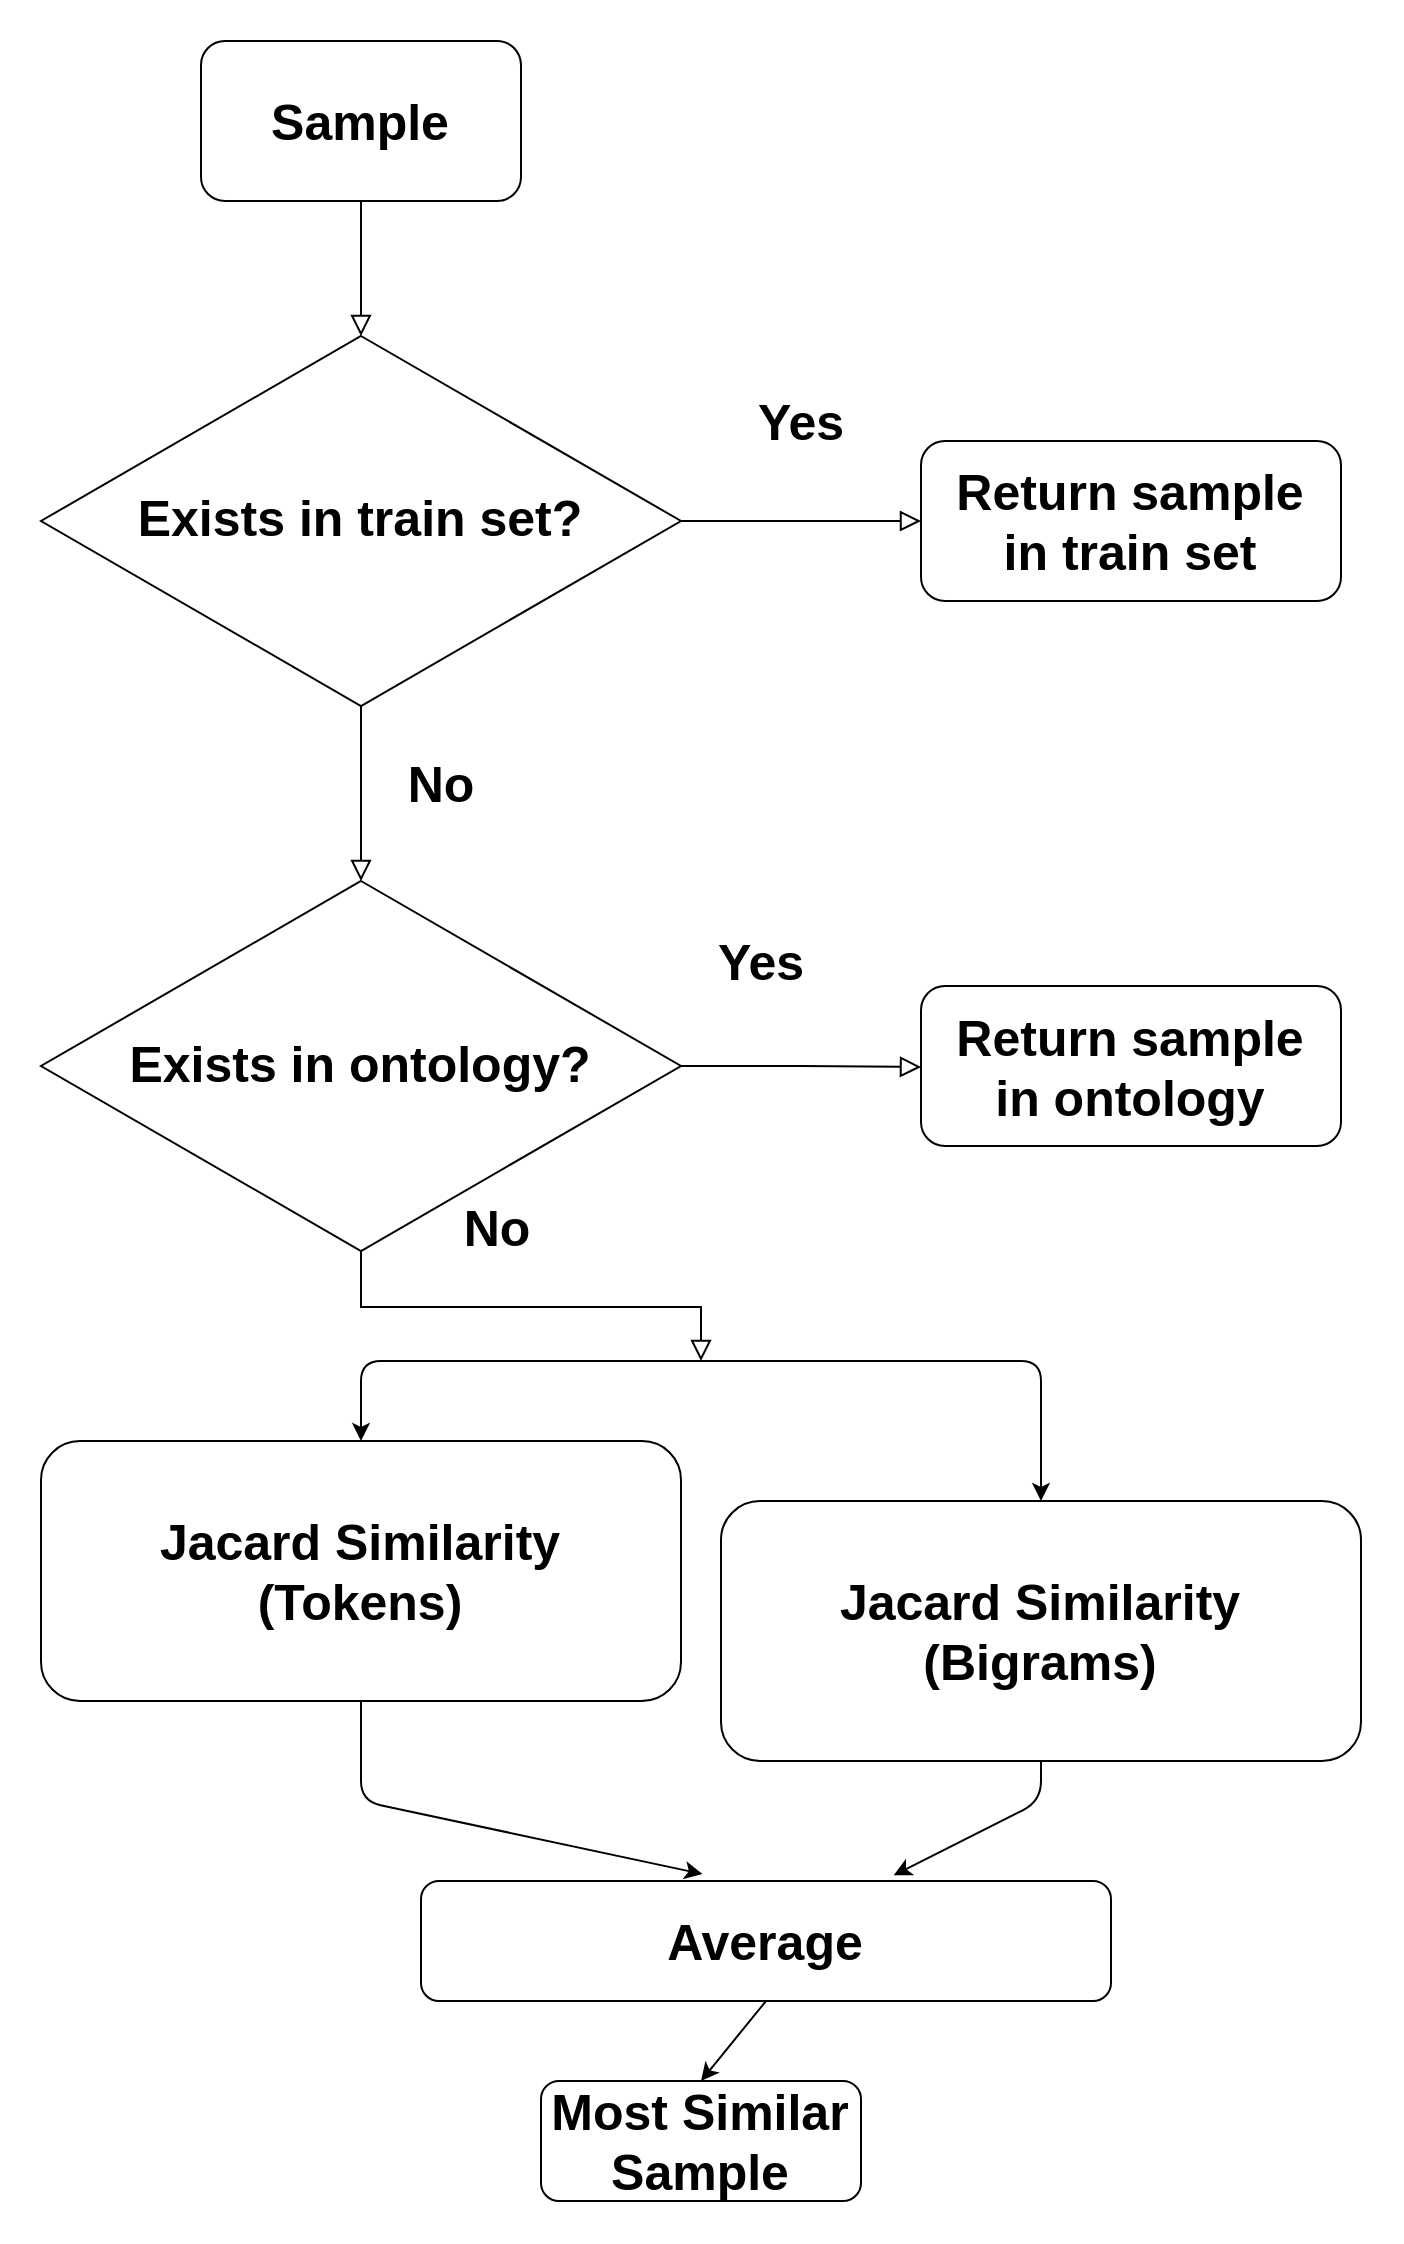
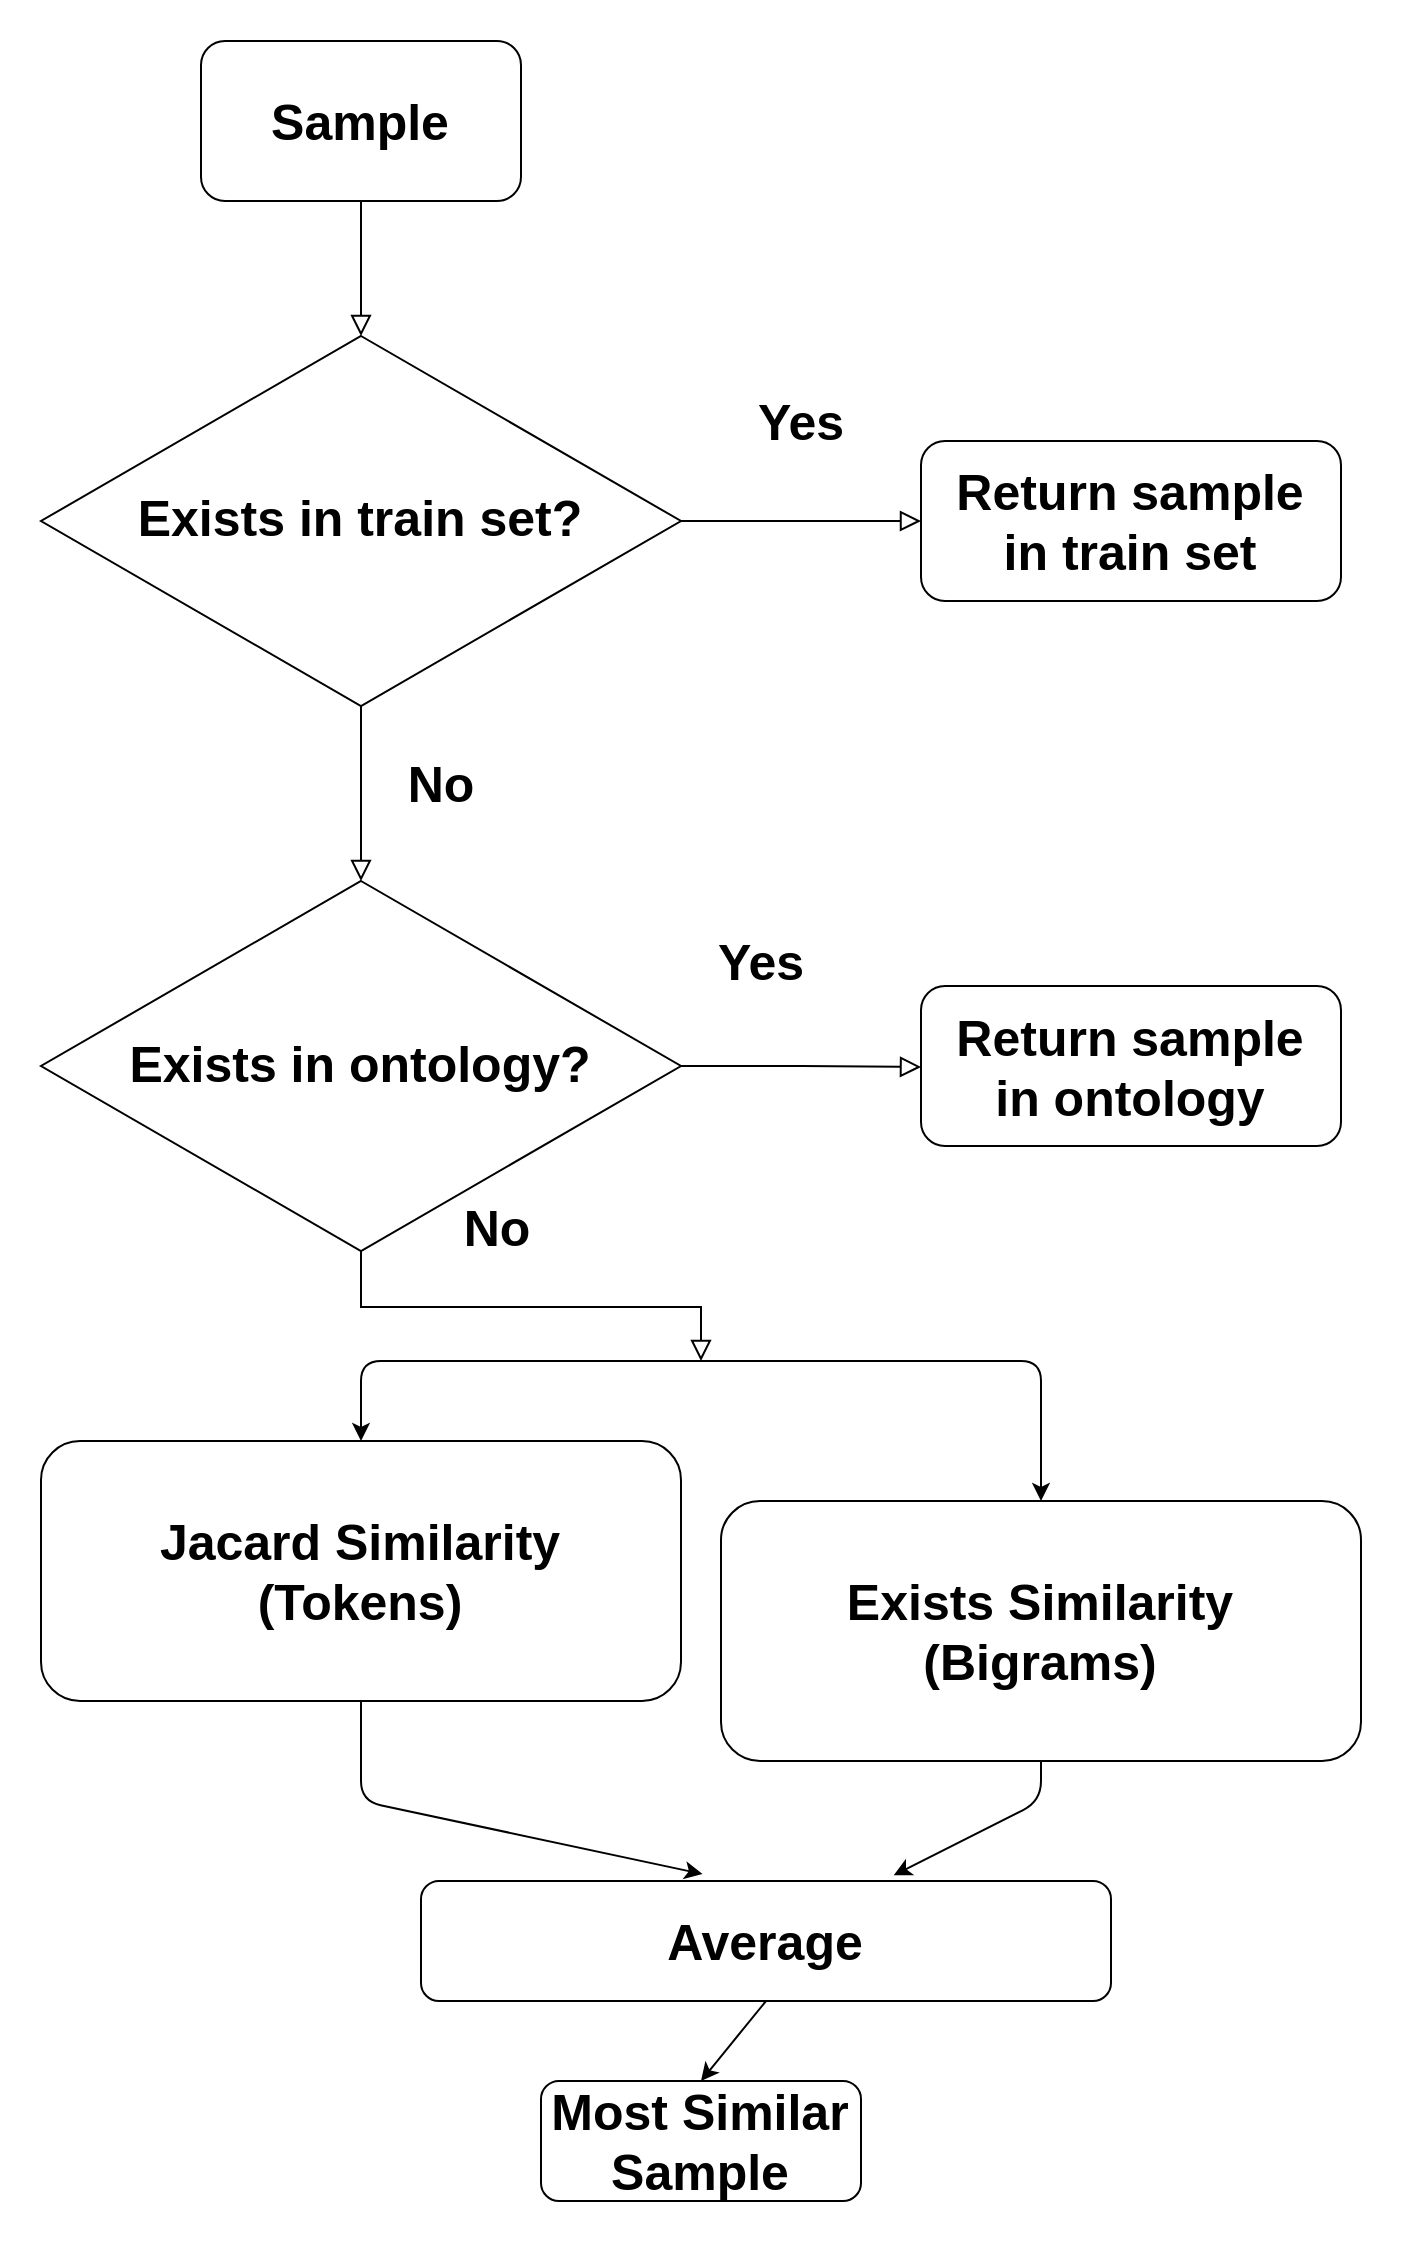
node "Jacard Similarity (Bigrams)": label "Jacard Similarity (Bigrams)" -> "Exists Similarity (Bigrams)"
